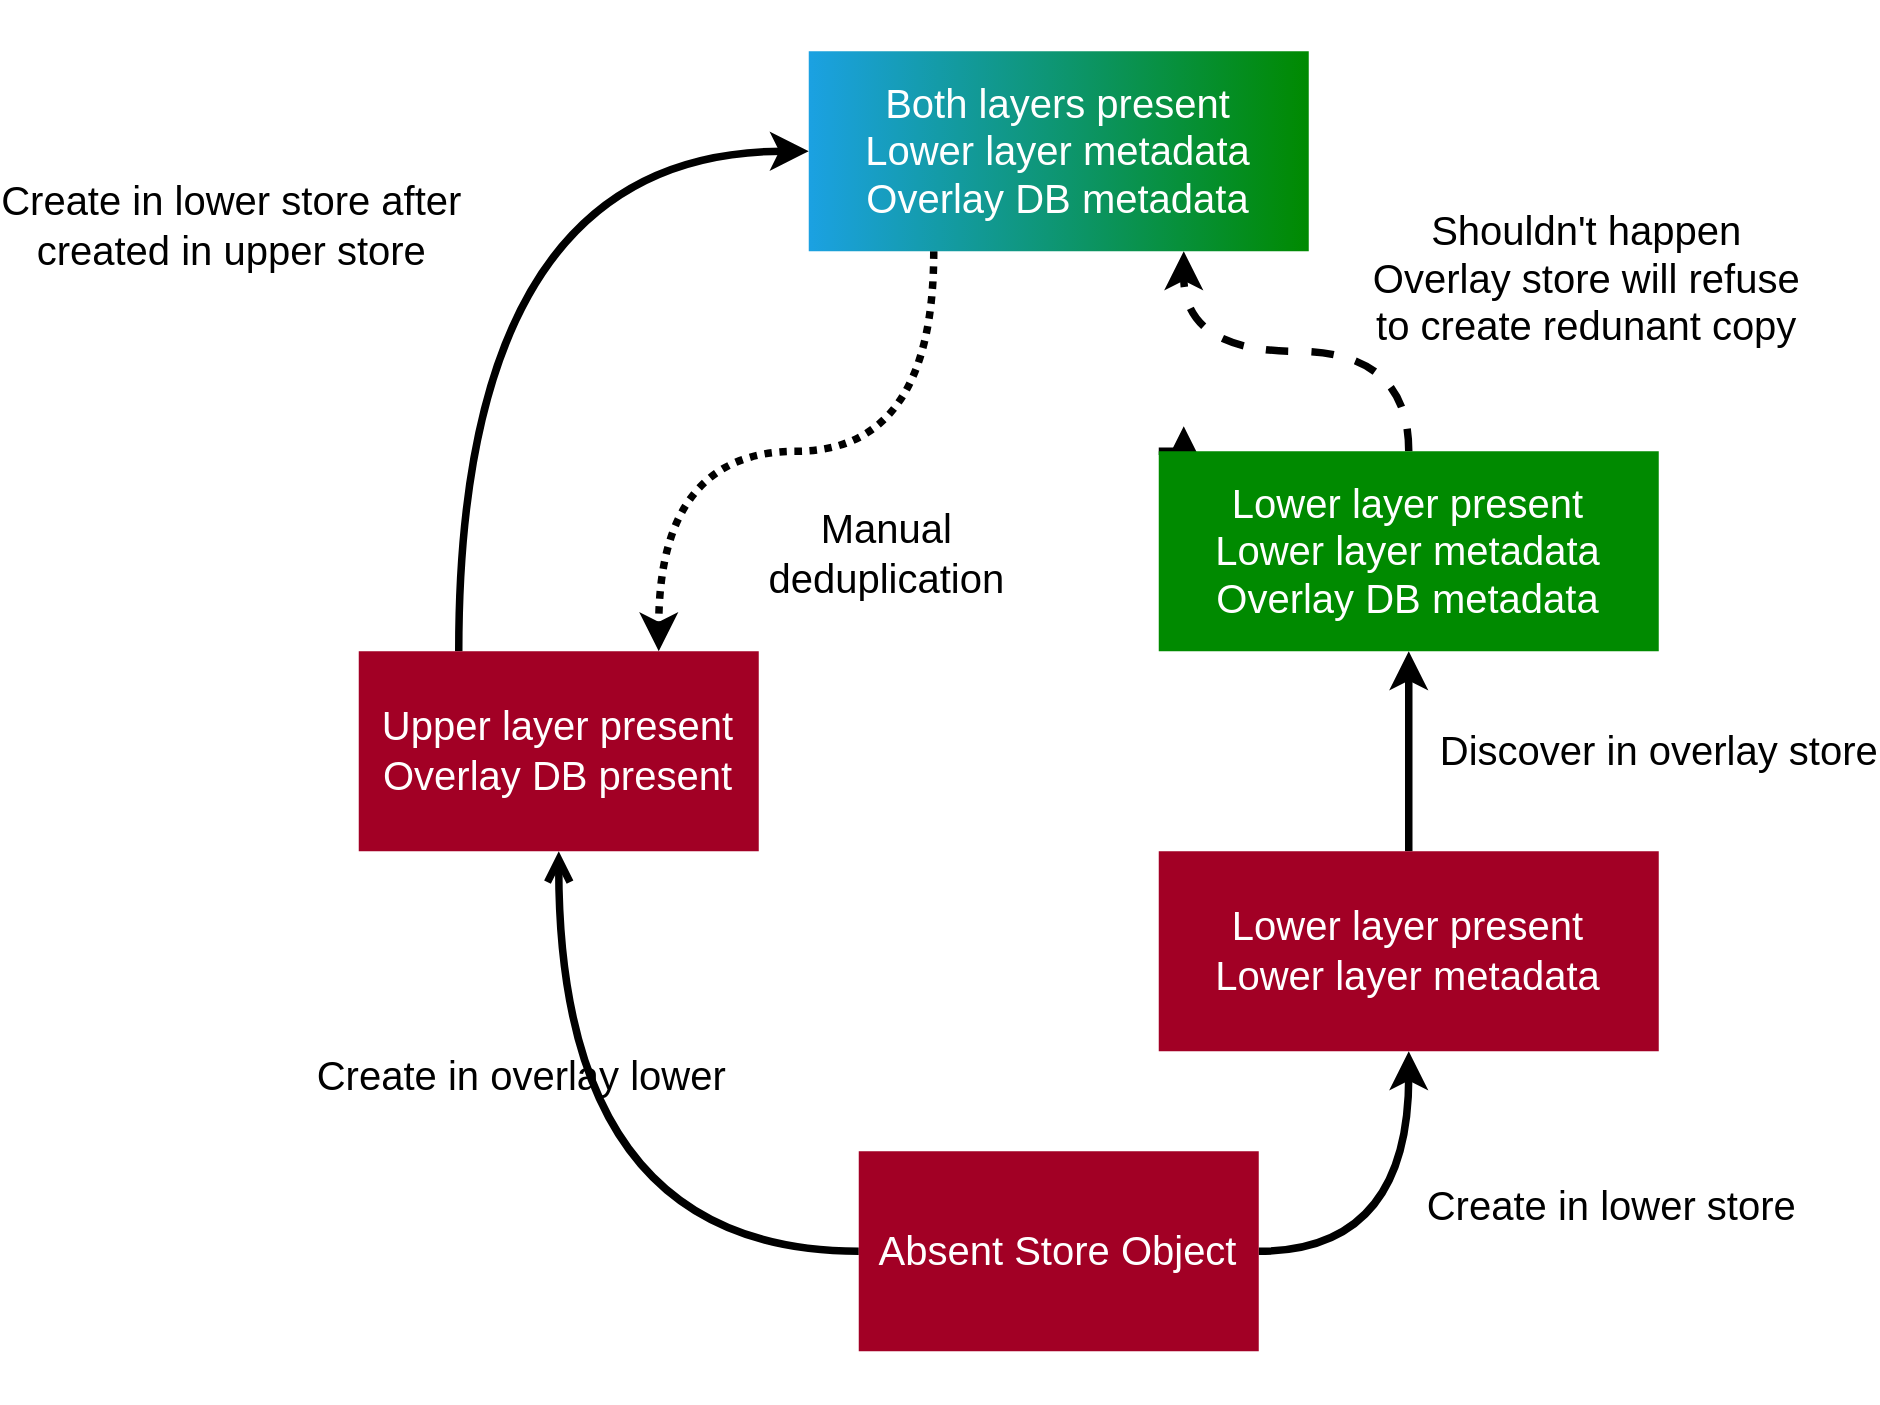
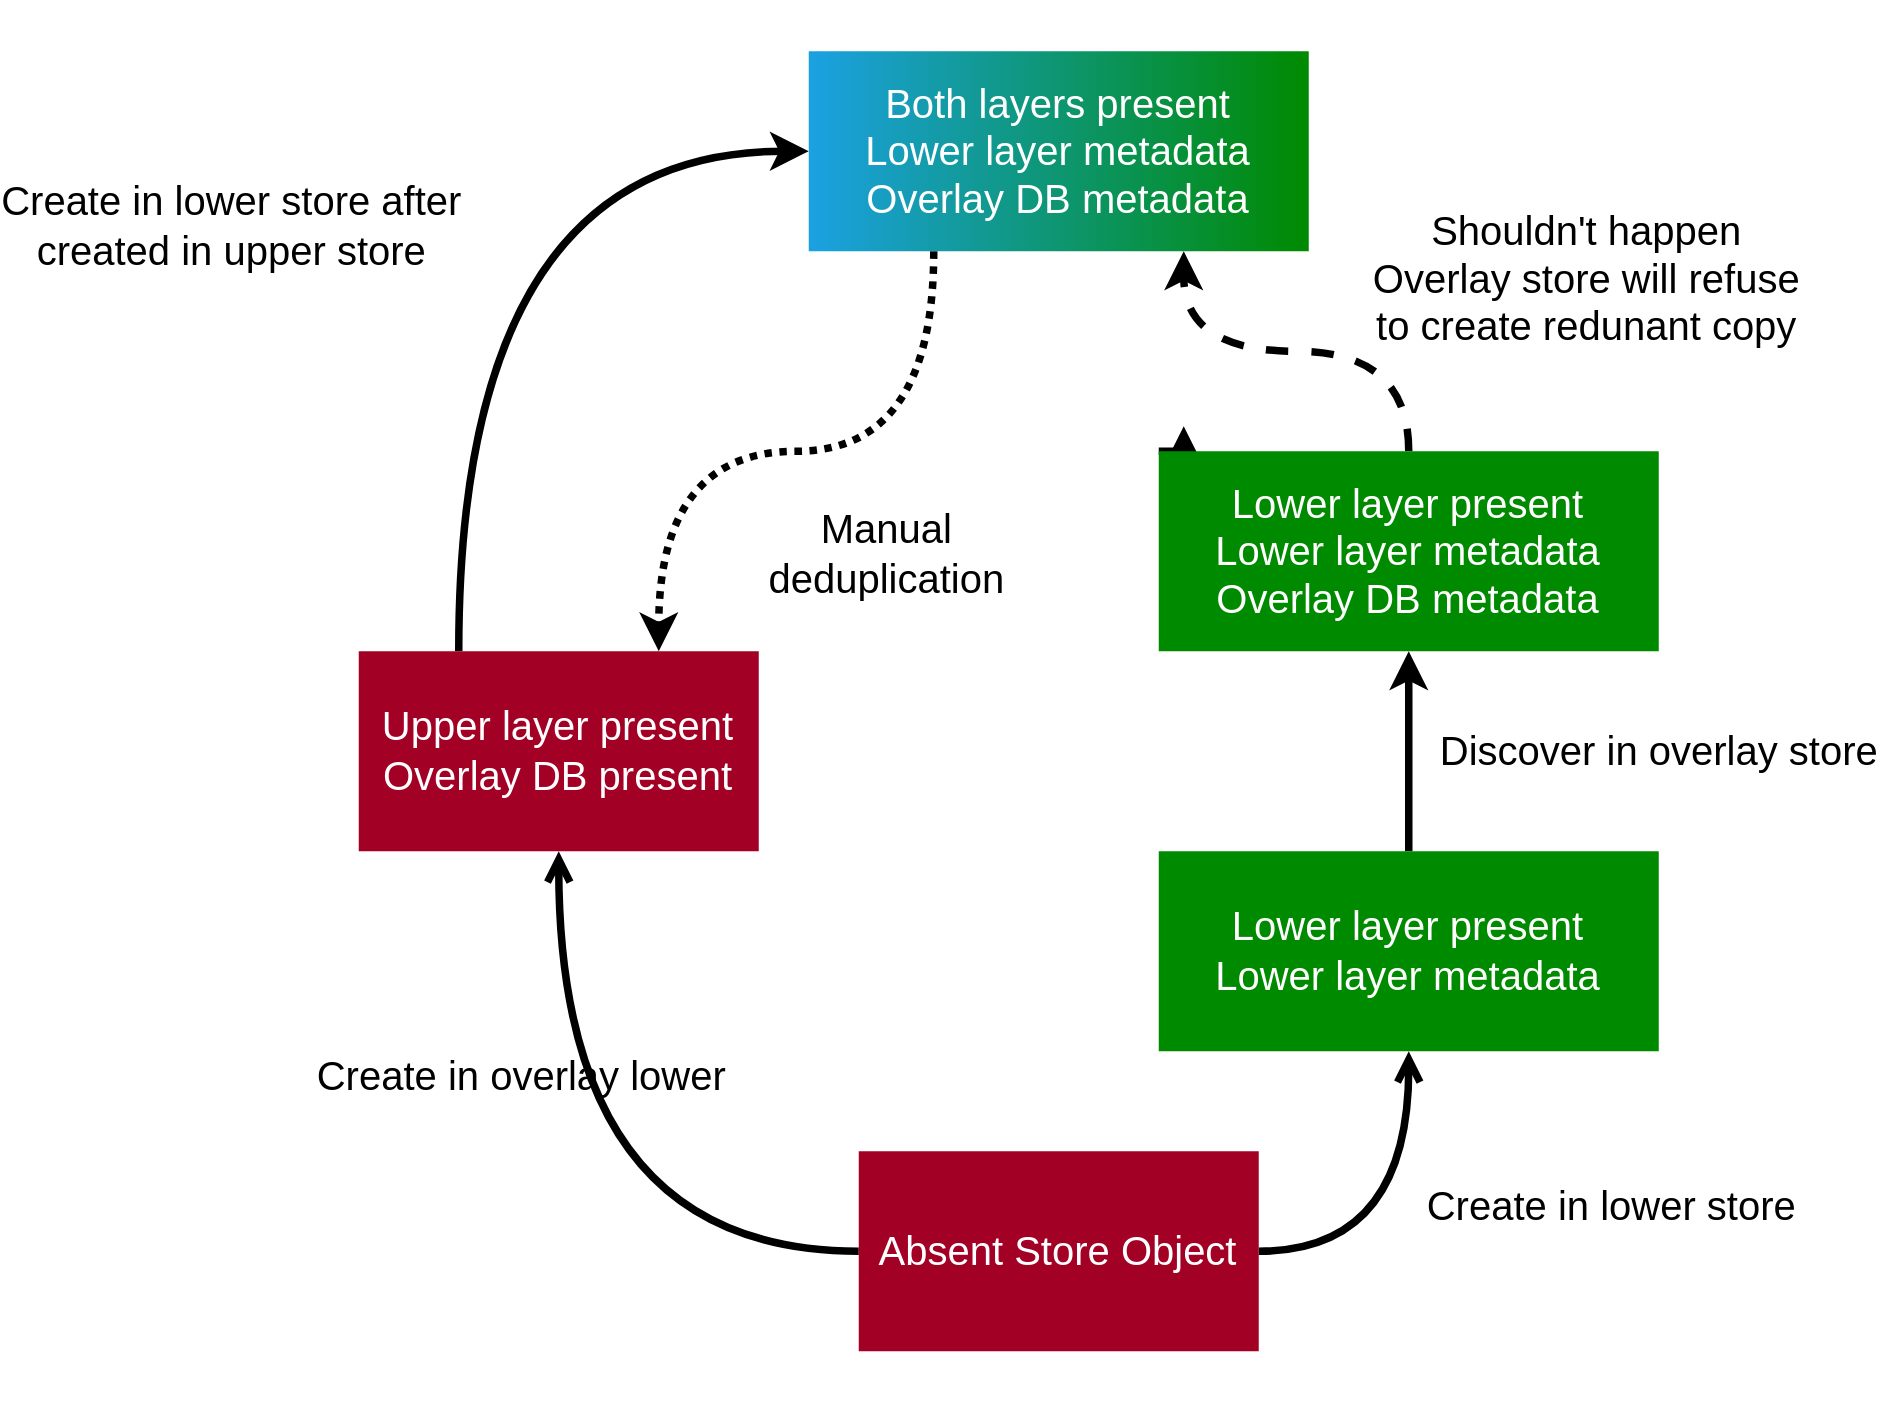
node "Lower layer presentLower layer metadata": fillcolor #a20025 -> #008a00
edge "Absent Store Object" -> "Lower layer presentLower layer metadata": arrowhead classic -> open
